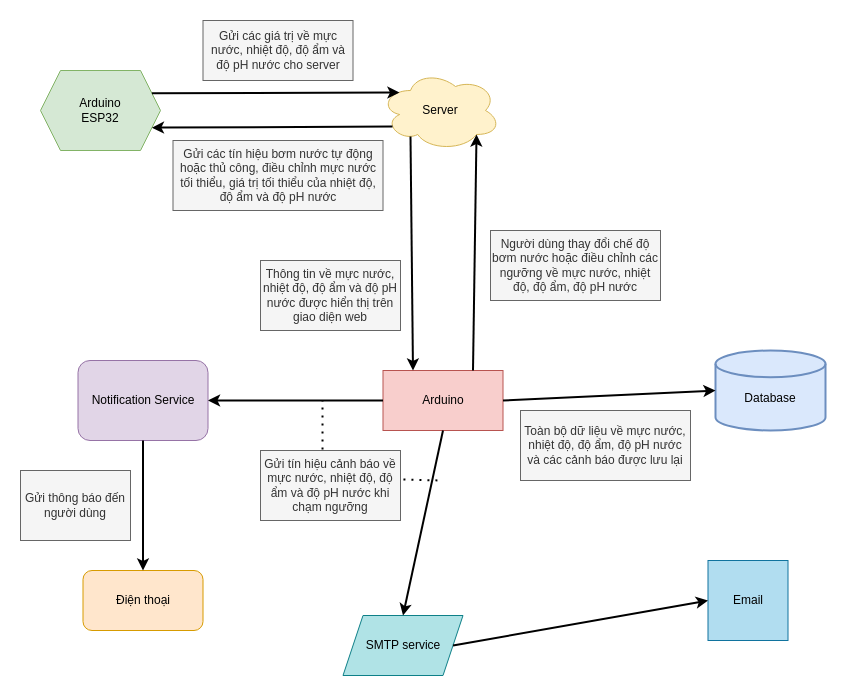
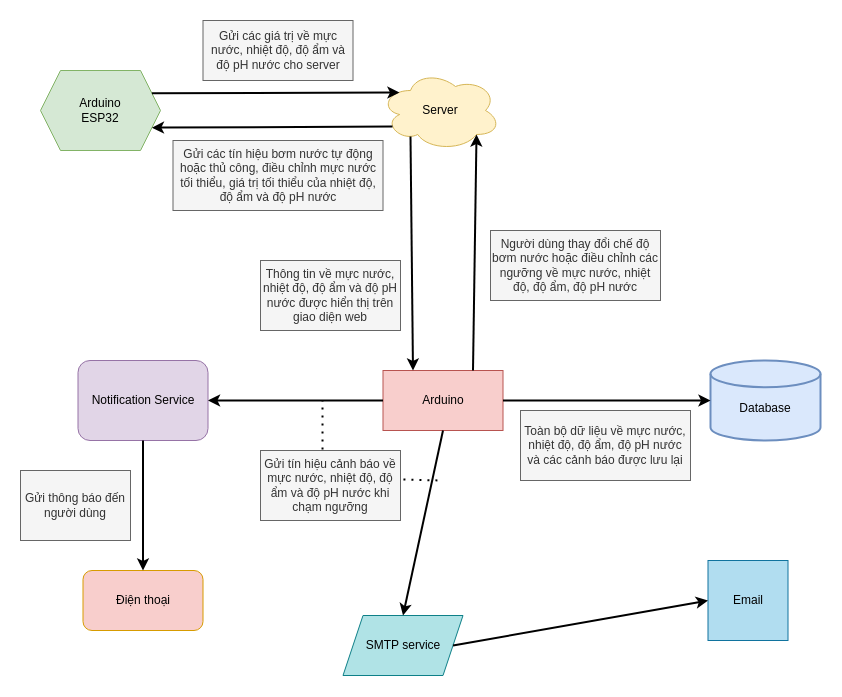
node "Database": moved (771, 391) -> (766, 401)
node "Điện thoại": fillcolor #ffe6cc -> #f8cecc
